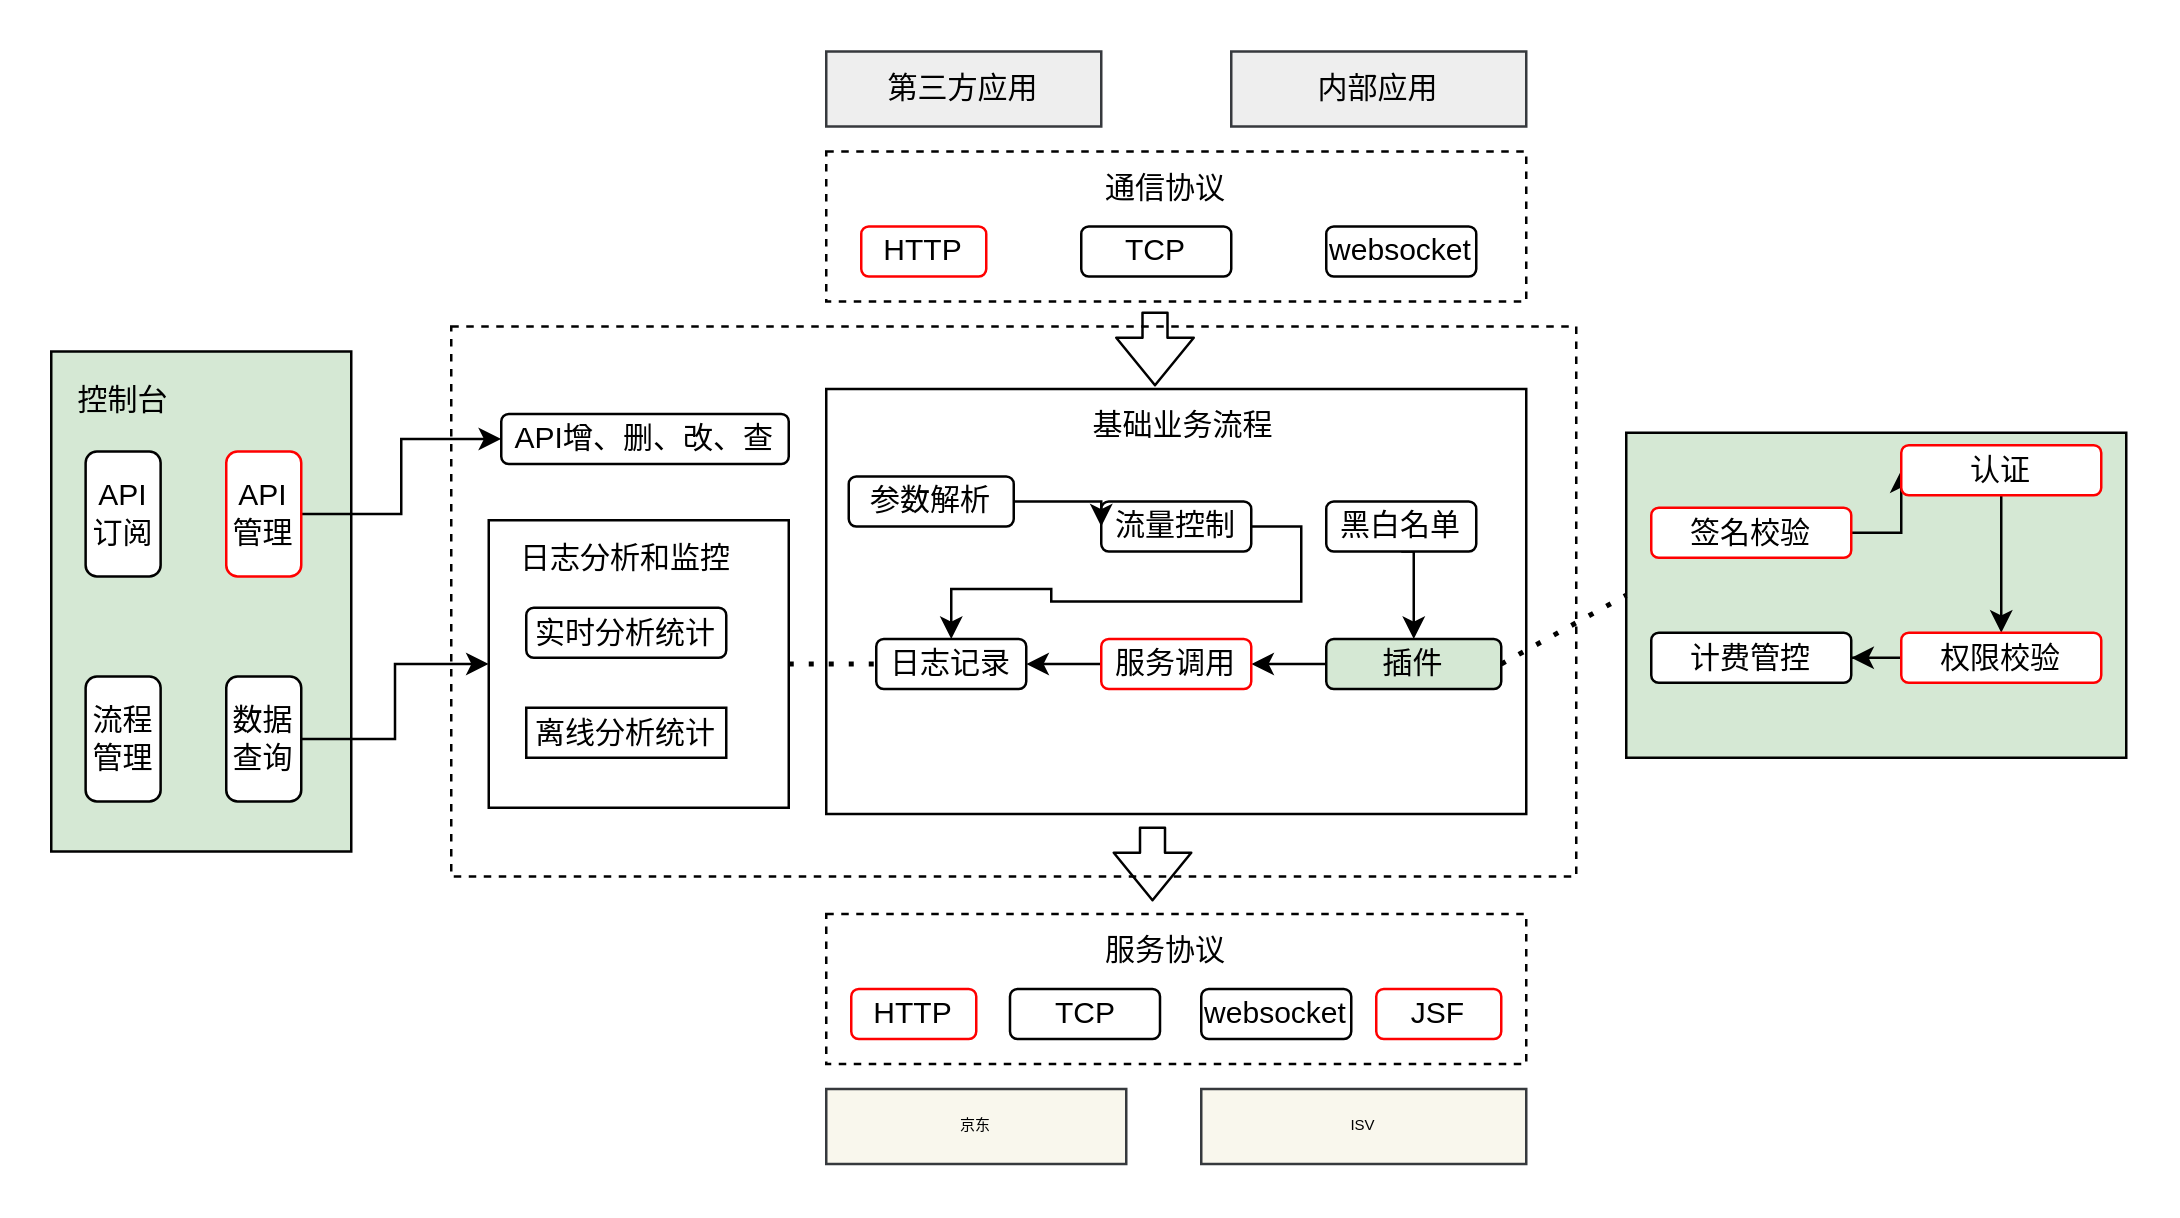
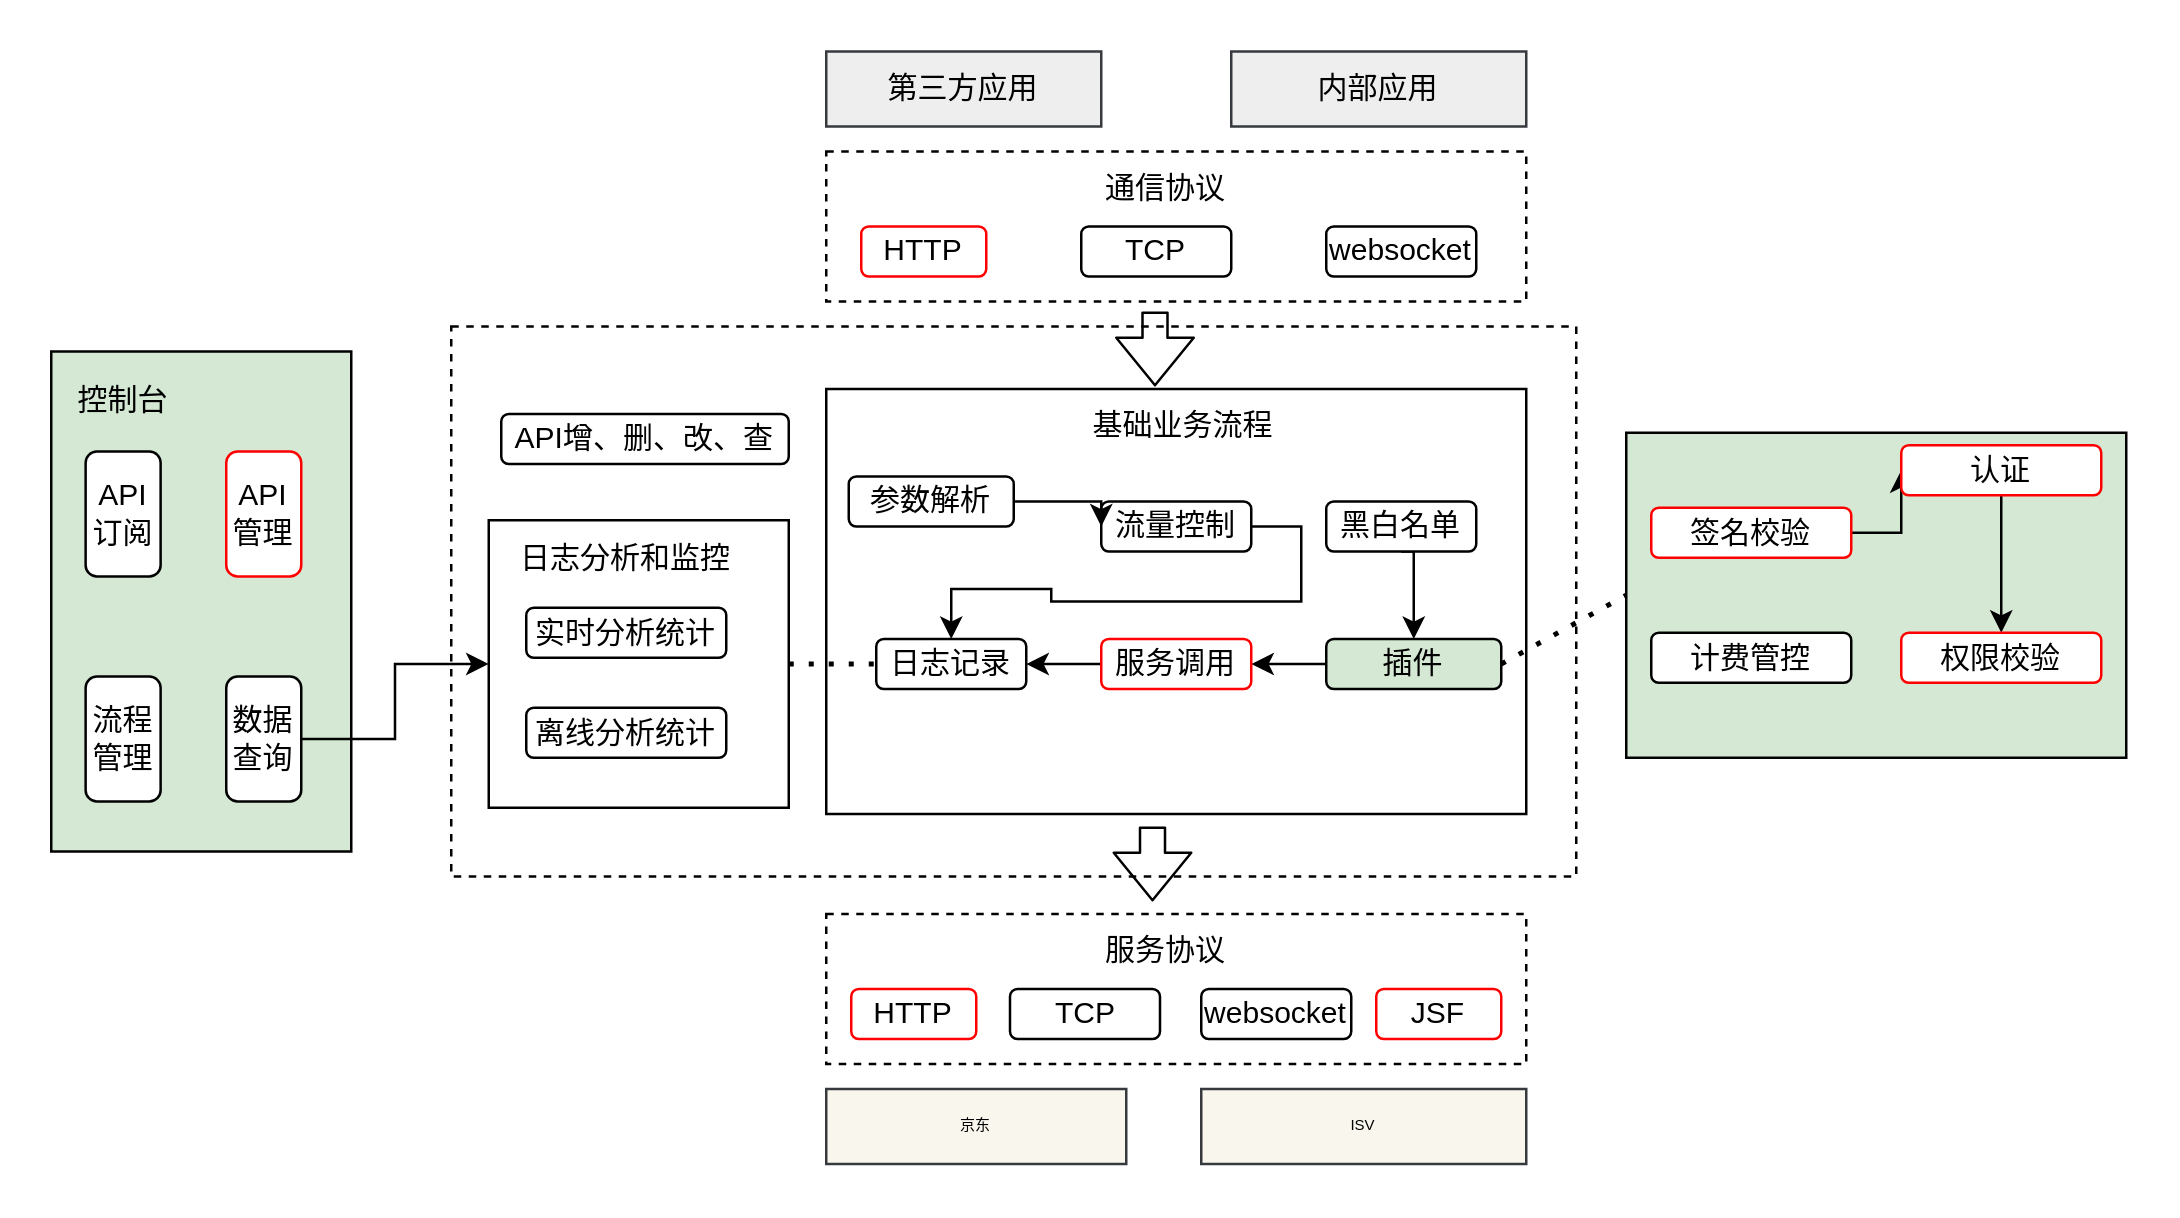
edge "API管理" -> "API增、删、改、查": removed
edge "权限校验" -> "计费管控": removed
node "离线分析统计": shape rectangle -> rounded rectangle
